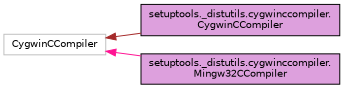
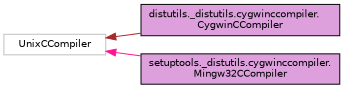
node "setuptools._distutils.cygwinccompiler. CygwinCCompiler": label "setuptools._distutils.cygwinccompiler. CygwinCCompiler" -> "distutils._distutils.cygwinccompiler. CygwinCCompiler"
node "CygwinCCompiler": label "CygwinCCompiler" -> "UnixCCompiler"
